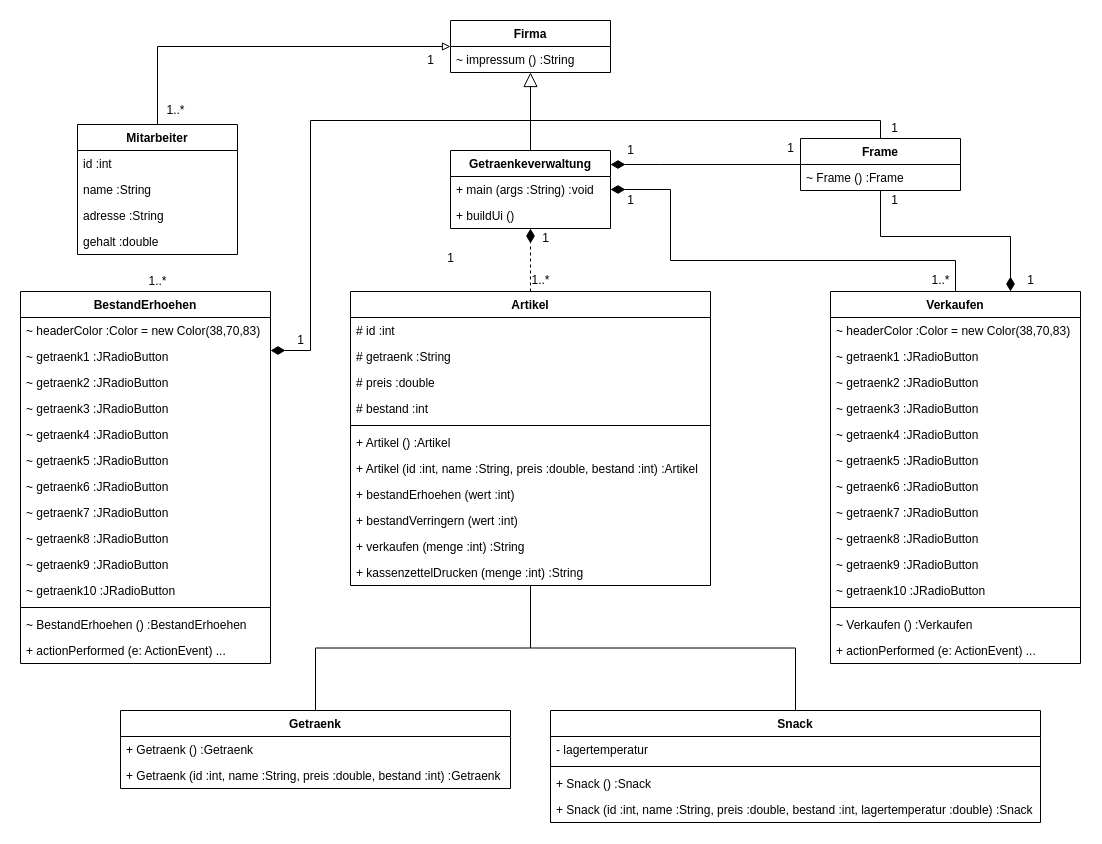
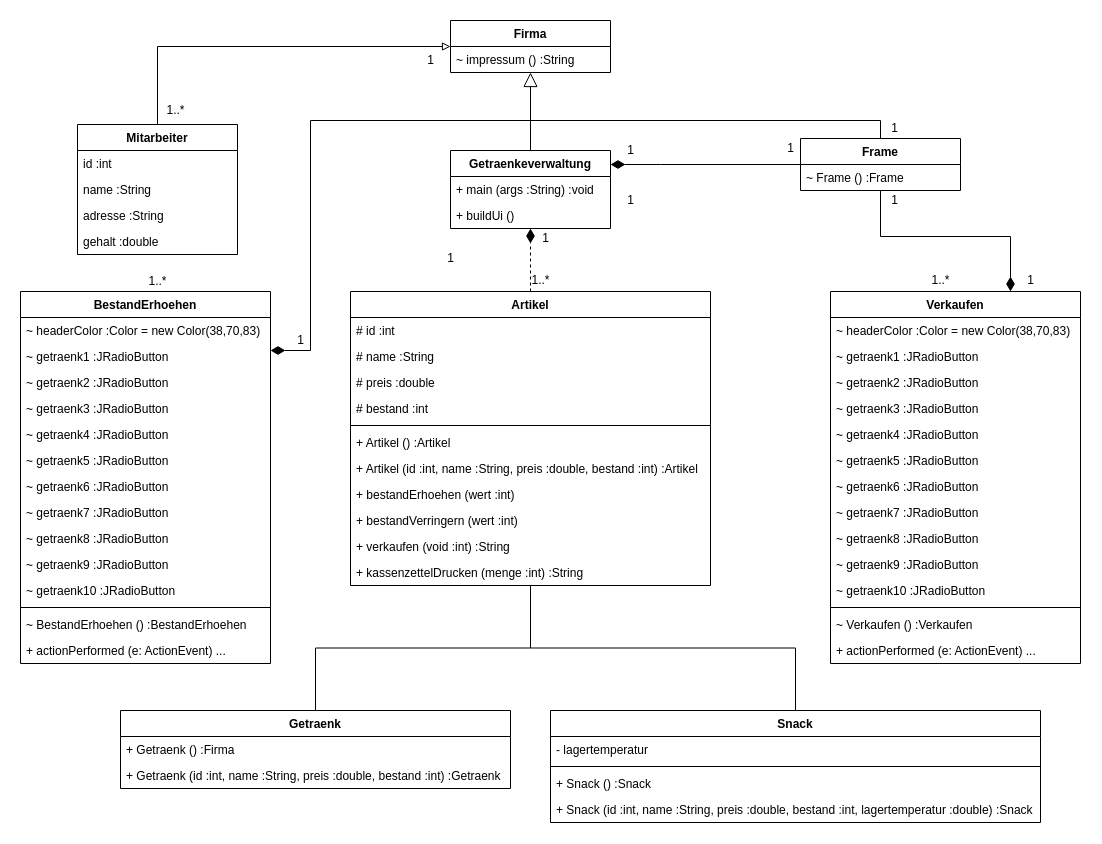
edge "Verkaufen" -> "Getraenkeverwaltung": removed
node "# getraenk :String": label "# getraenk :String" -> "# name :String"
node "+ verkaufen (menge :int) :String": label "+ verkaufen (menge :int) :String" -> "+ verkaufen (void :int) :String"
node "+ Getraenk () :Getraenk": label "+ Getraenk () :Getraenk" -> "+ Getraenk () :Firma"
